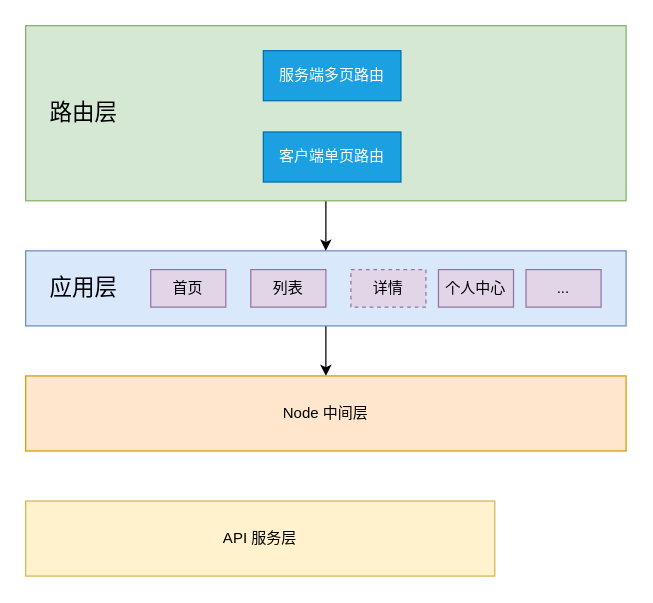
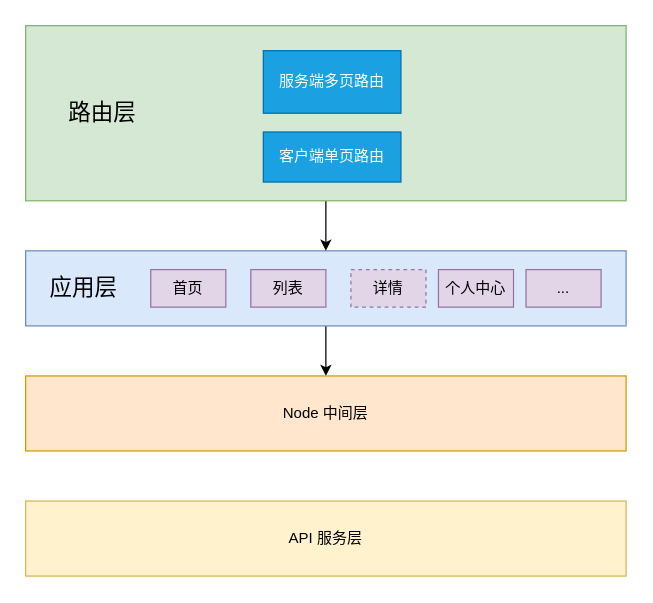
node "服务端多页路由": size 138x50 -> 138x63
node "路由层": moved (83, 113) -> (102, 113)
node "API 服务层": size 469x75 -> 600x75
